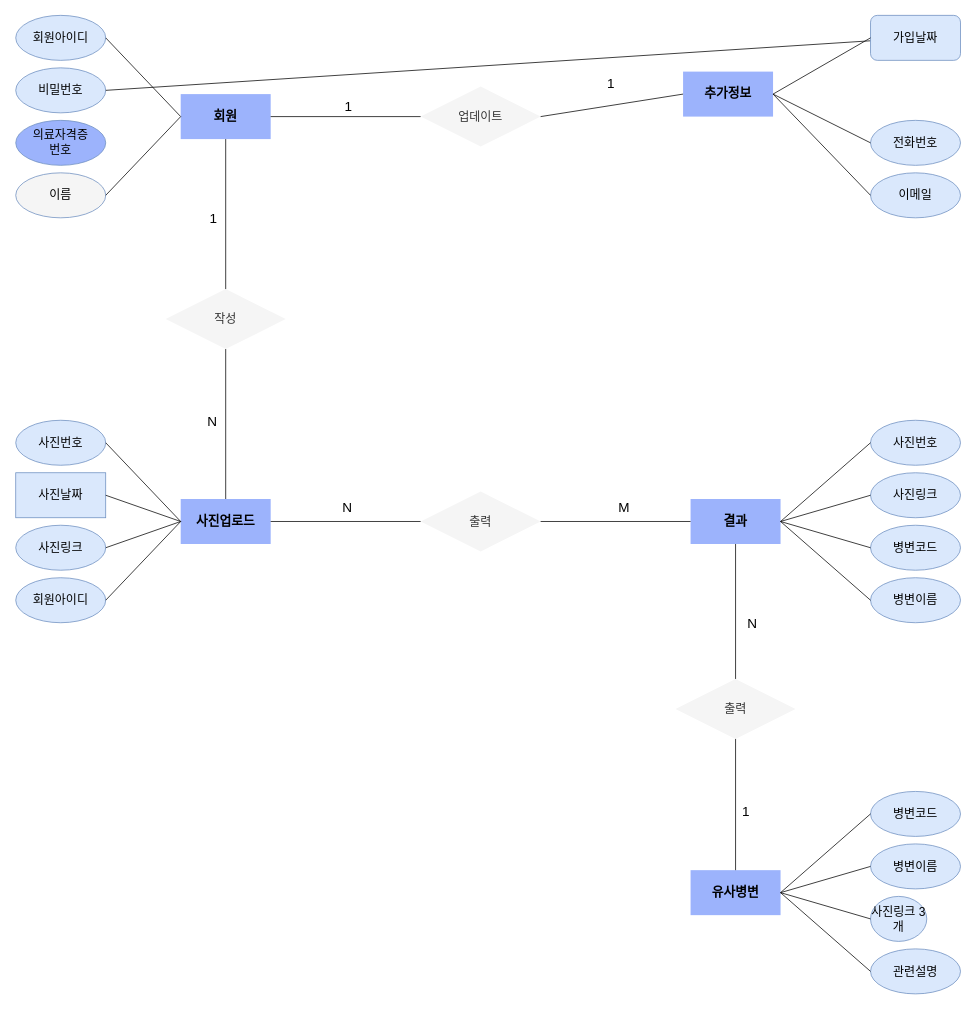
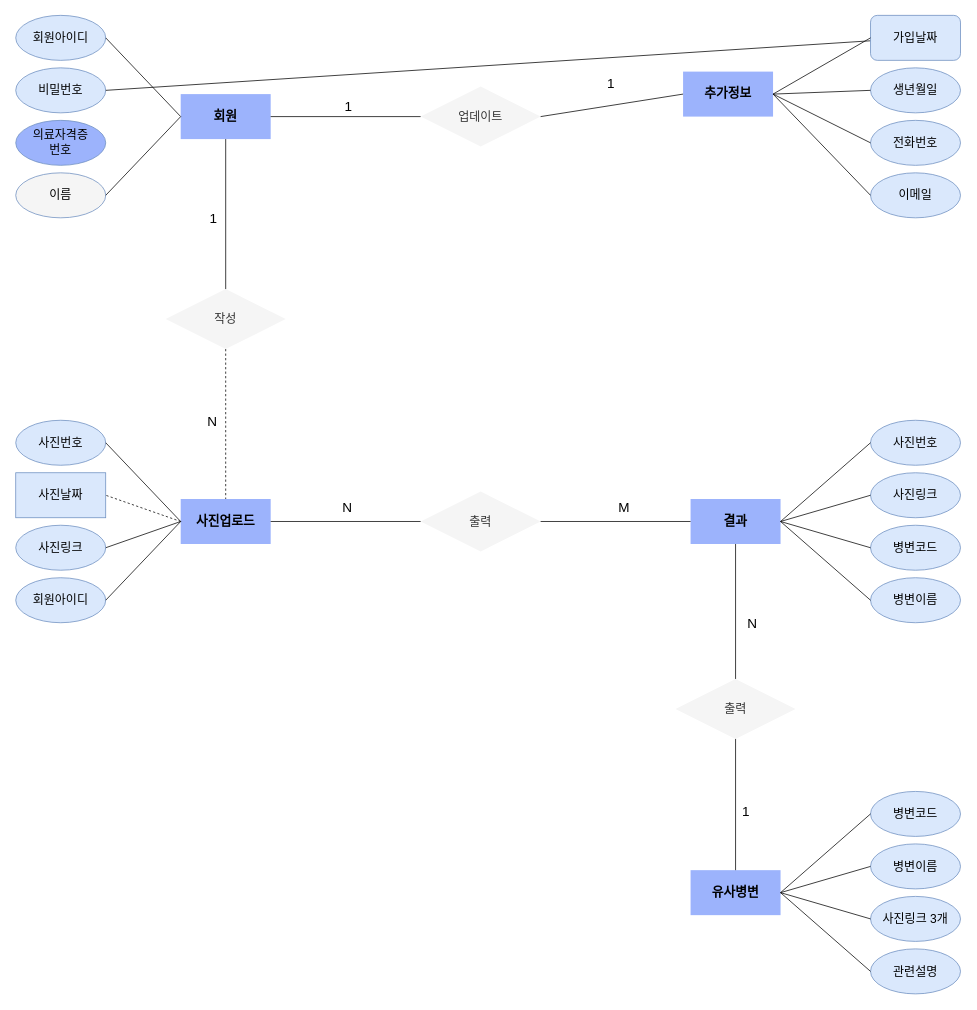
node "생년월일": added
edge "생년월일" -- "추가정보": added
edge "작성" -- "사진업로드": style solid -> dashed
edge "사진날짜" -- "사진업로드": style solid -> dashed
node "사진링크 3개": size 56x45 -> 90x45
